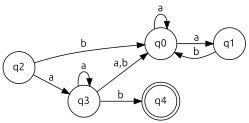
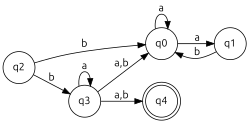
edge "q2" -> "q3": label "a" -> "b"
edge "q3" -> "q4": label "b" -> "a,b"
